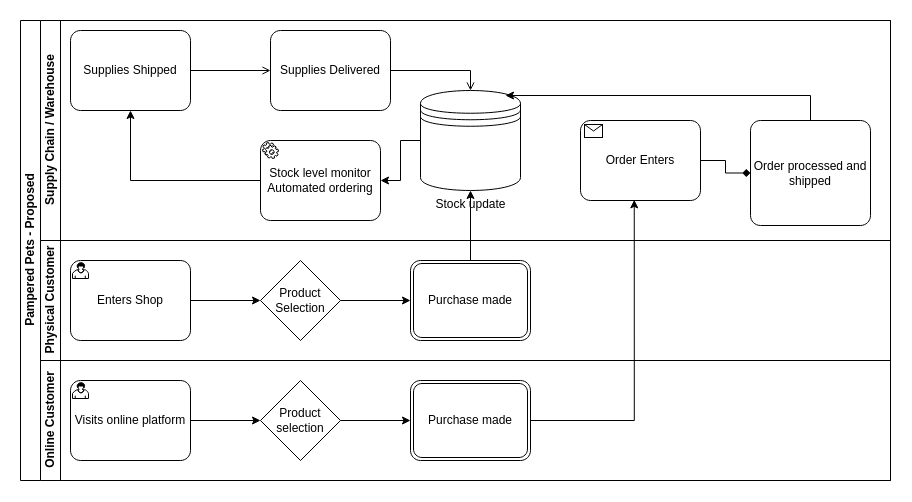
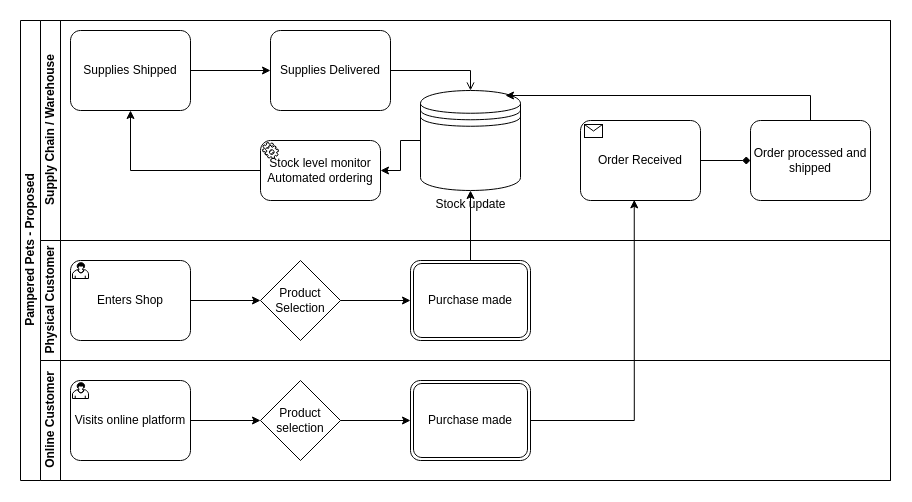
edge "Supplies Shipped" -> "Supplies Delivered": arrowhead open -> classic
node "Order Enters": label "Order Enters" -> "Order Received"
node "Order processed and shipped": size 120x105 -> 120x80
node "Stock level monitor Automated ordering": size 120x80 -> 120x60
